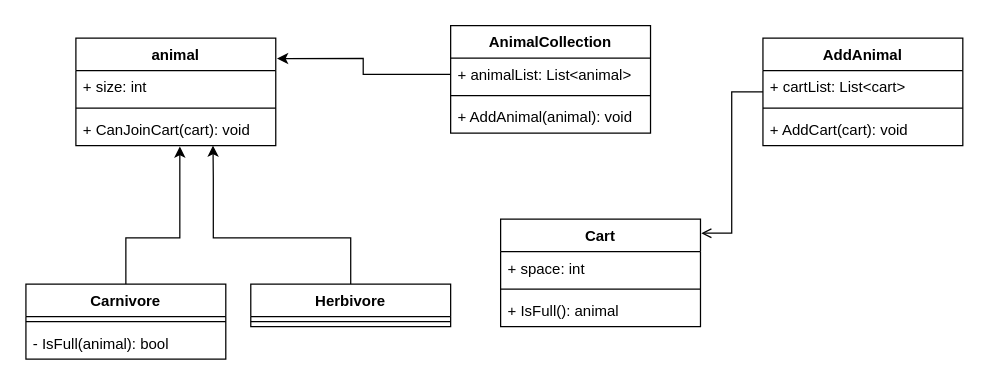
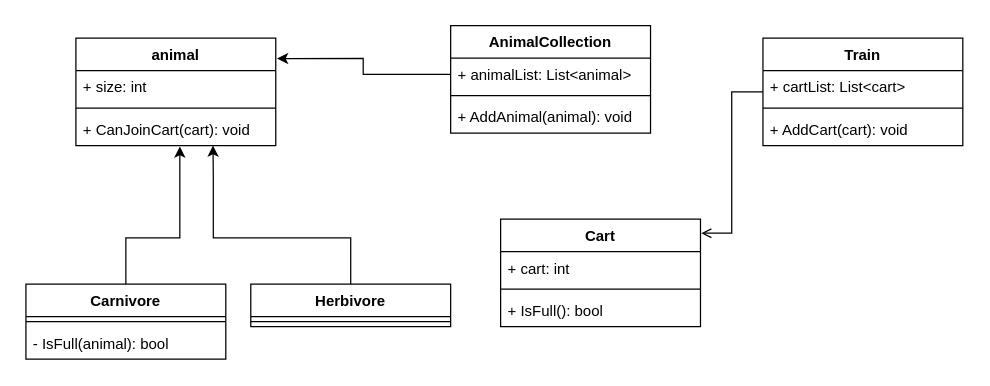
node "AddAnimal": label "AddAnimal" -> "Train"
node "+ space: int": label "+ space: int" -> "+ cart: int"
node "+ IsFull(): animal": label "+ IsFull(): animal" -> "+ IsFull(): bool"
